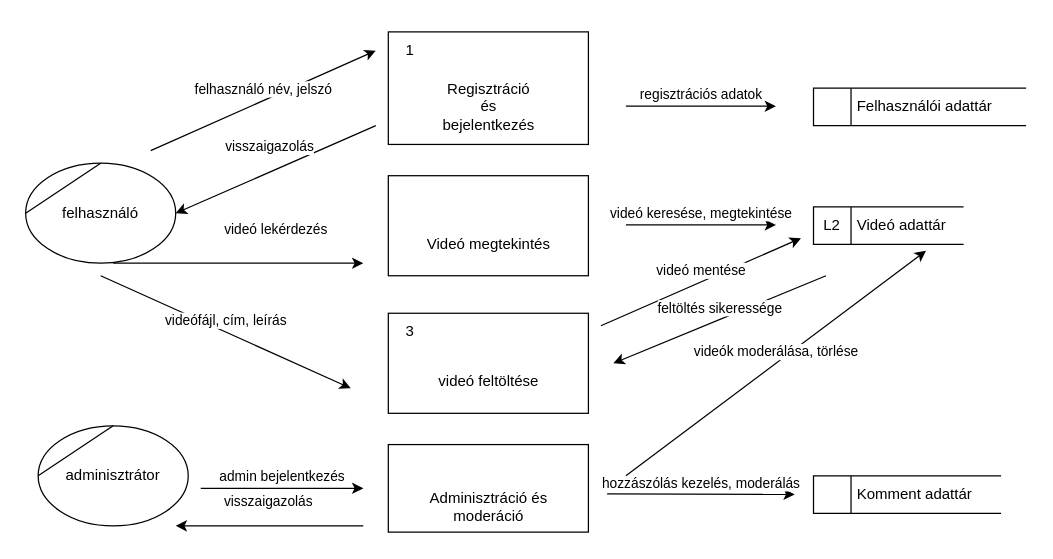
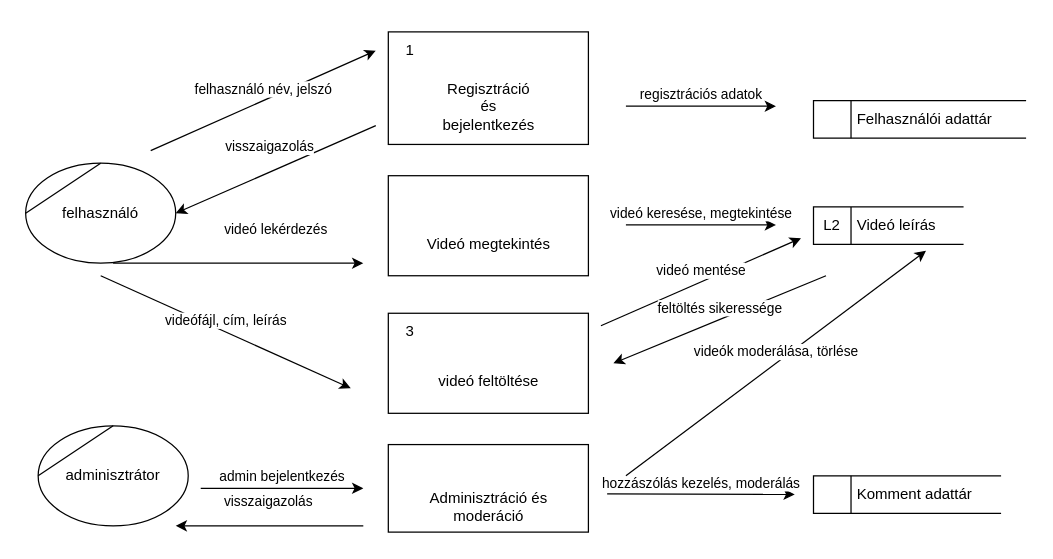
node "Felhasználói adattár": moved (919, 107) -> (919, 119)
node "Videó adattár": label "Videó adattár" -> "Videó leírás"
